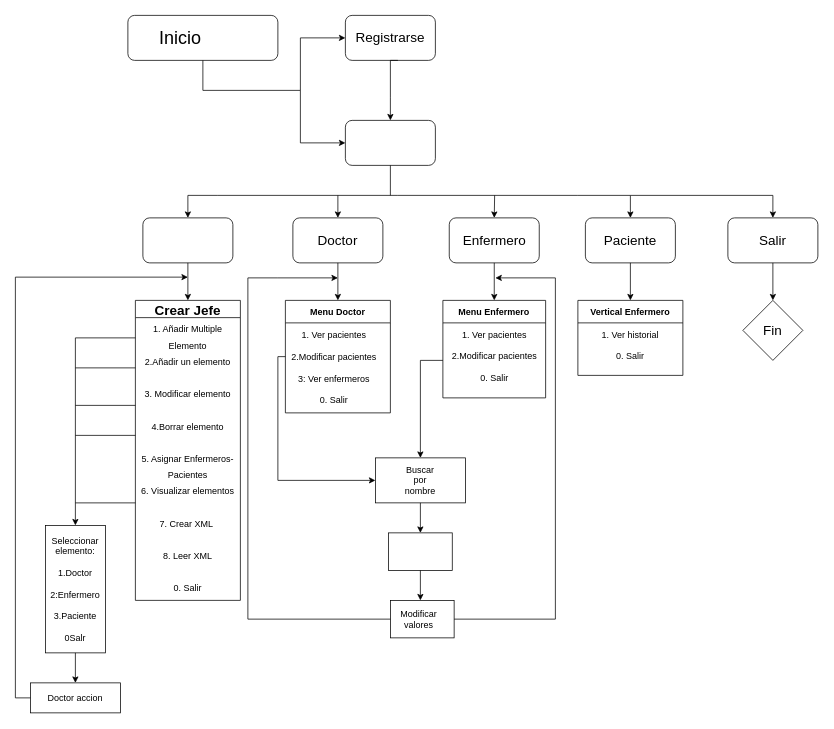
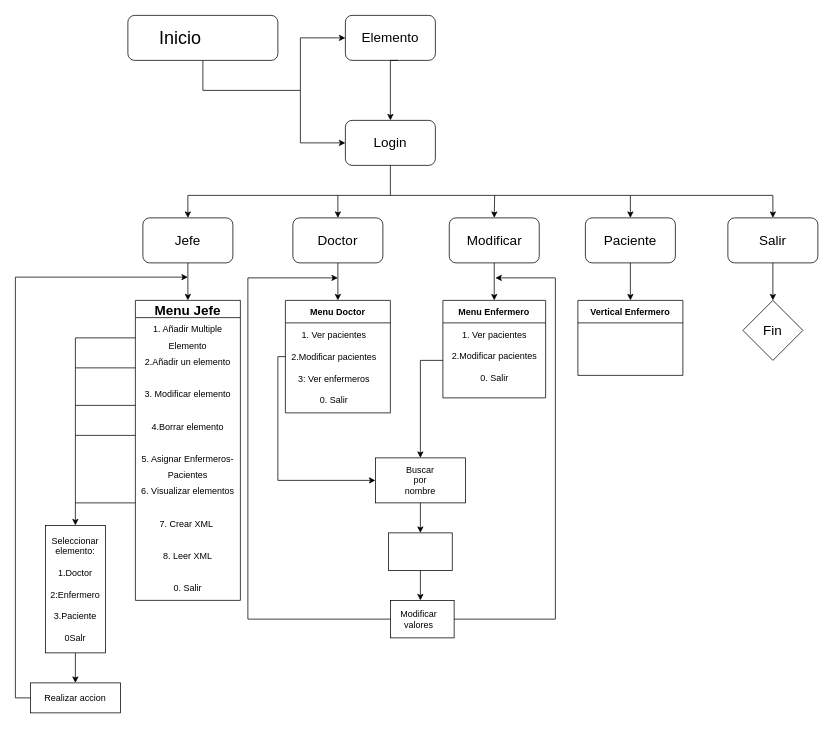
node "Registrarse": label "Registrarse" -> "Elemento"
node "Login": added
node "Jefe": added
node "Enfermero": label "Enfermero" -> "Modificar"
node "Crear Jefe": label "Crear Jefe" -> "Menu Jefe"
node "1. Ver historial 0. Salir": removed
node "Doctor accion": label "Doctor accion" -> "Realizar accion"
